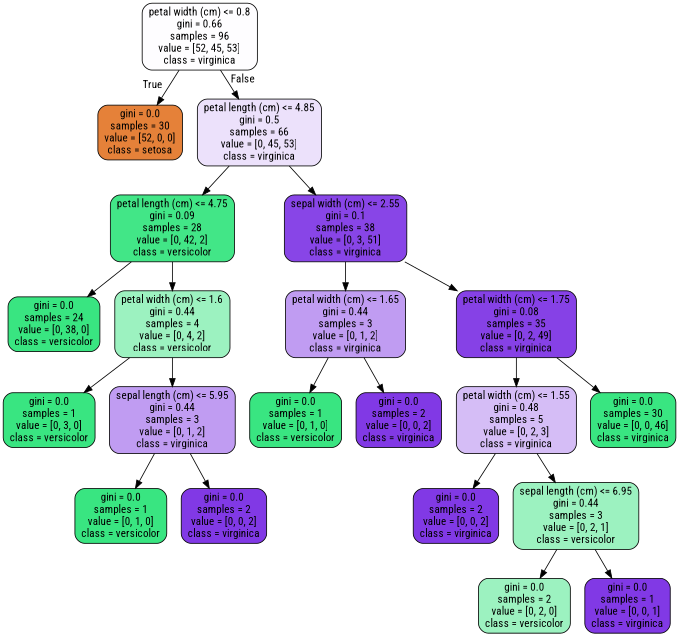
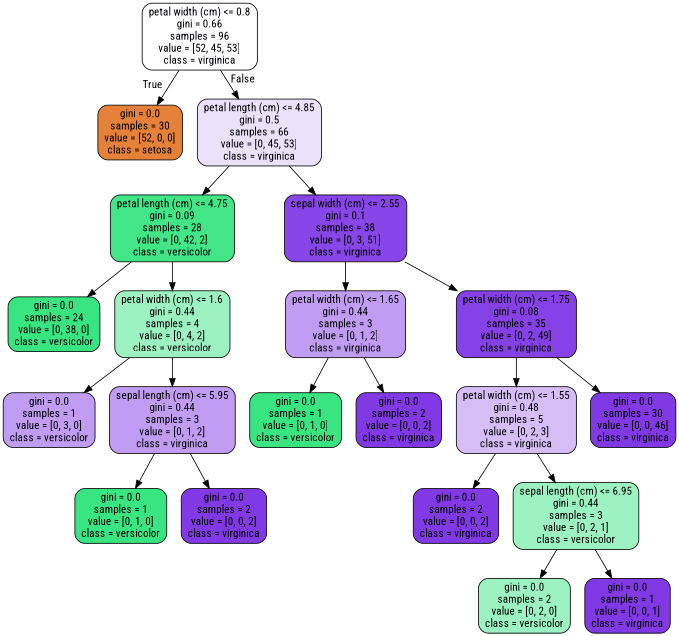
node "gini = 0.0 samples = 1 value = [0, 3, 0] class = versicolor": fillcolor #39e581 -> #c09cf2
node "gini = 0.0 samples = 30 value = [0, 0, 46] class = virginica": fillcolor #39e581 -> #8139e5
